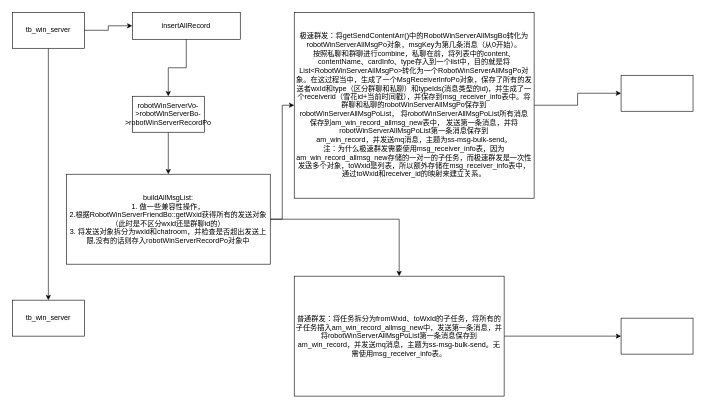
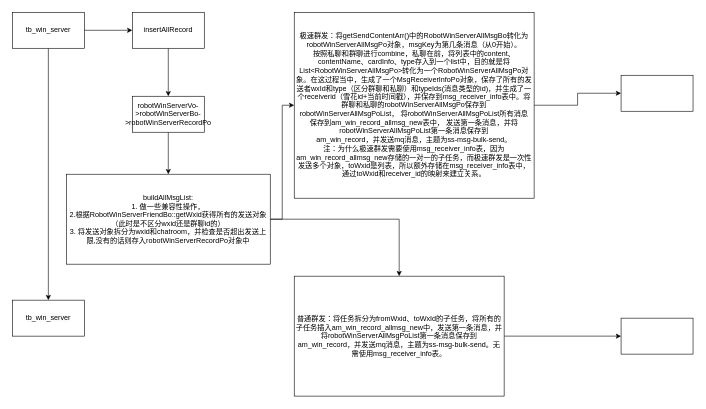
node "insertAllRecord": size 108x27 -> 72x36
